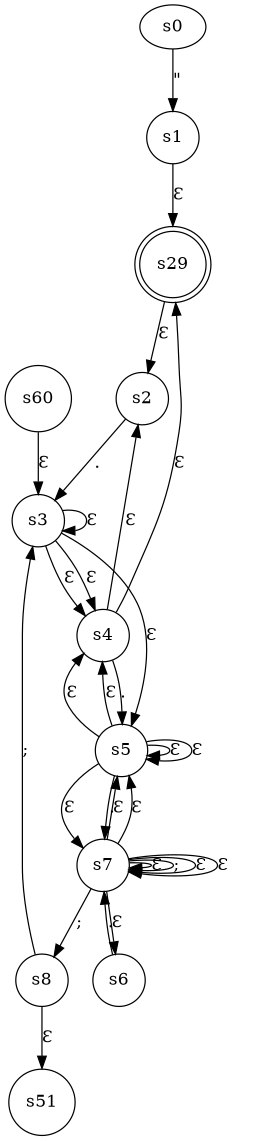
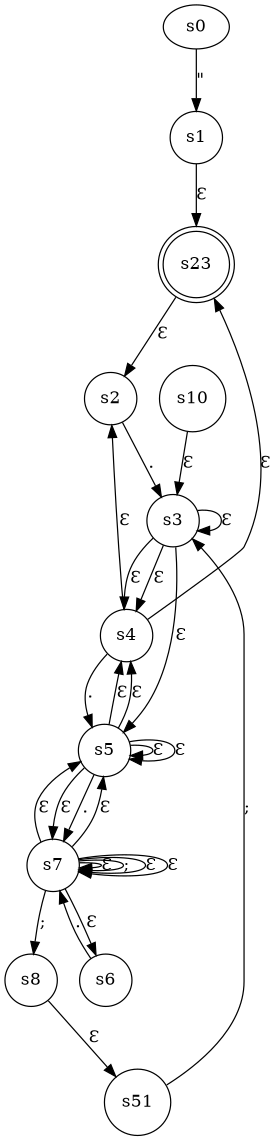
node "s29": label "s29" -> "s23"
node "s60": label "s60" -> "s10"
edge "s8" -> "s3": now "s51" -> "s3"
